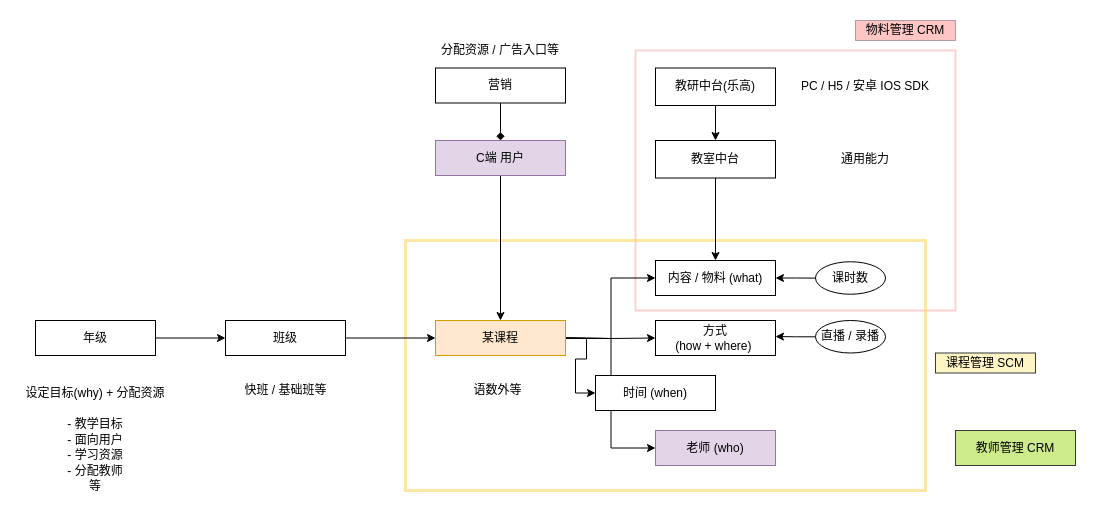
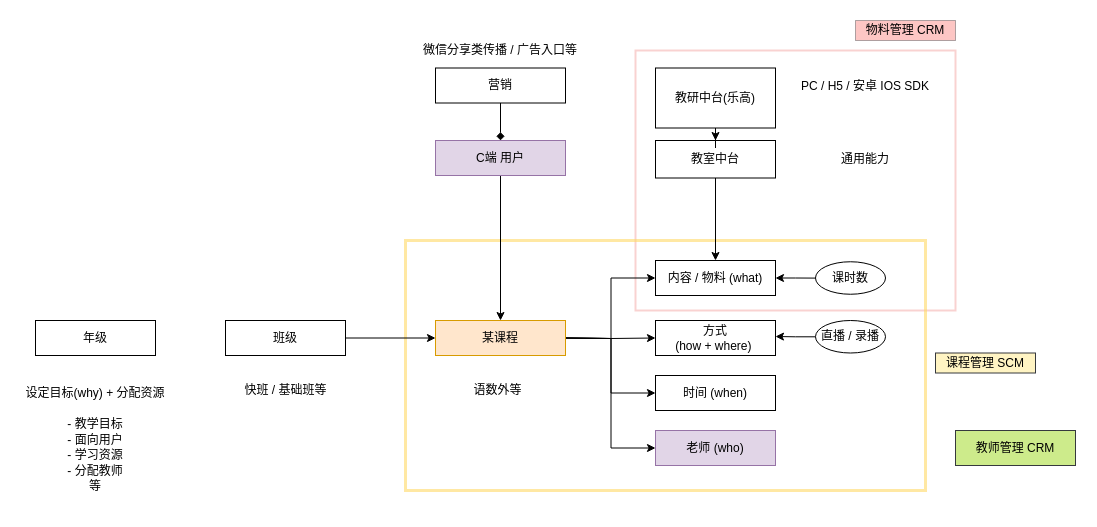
node "分配资源 / 广告入口等": label "分配资源 / 广告入口等" -> "微信分享类传播 / 广告入口等"
node "教研中台(乐高)": size 120x38 -> 120x60
edge "年级" -> "班级": removed
node "时间 (when)": moved (656, 393) -> (716, 393)
